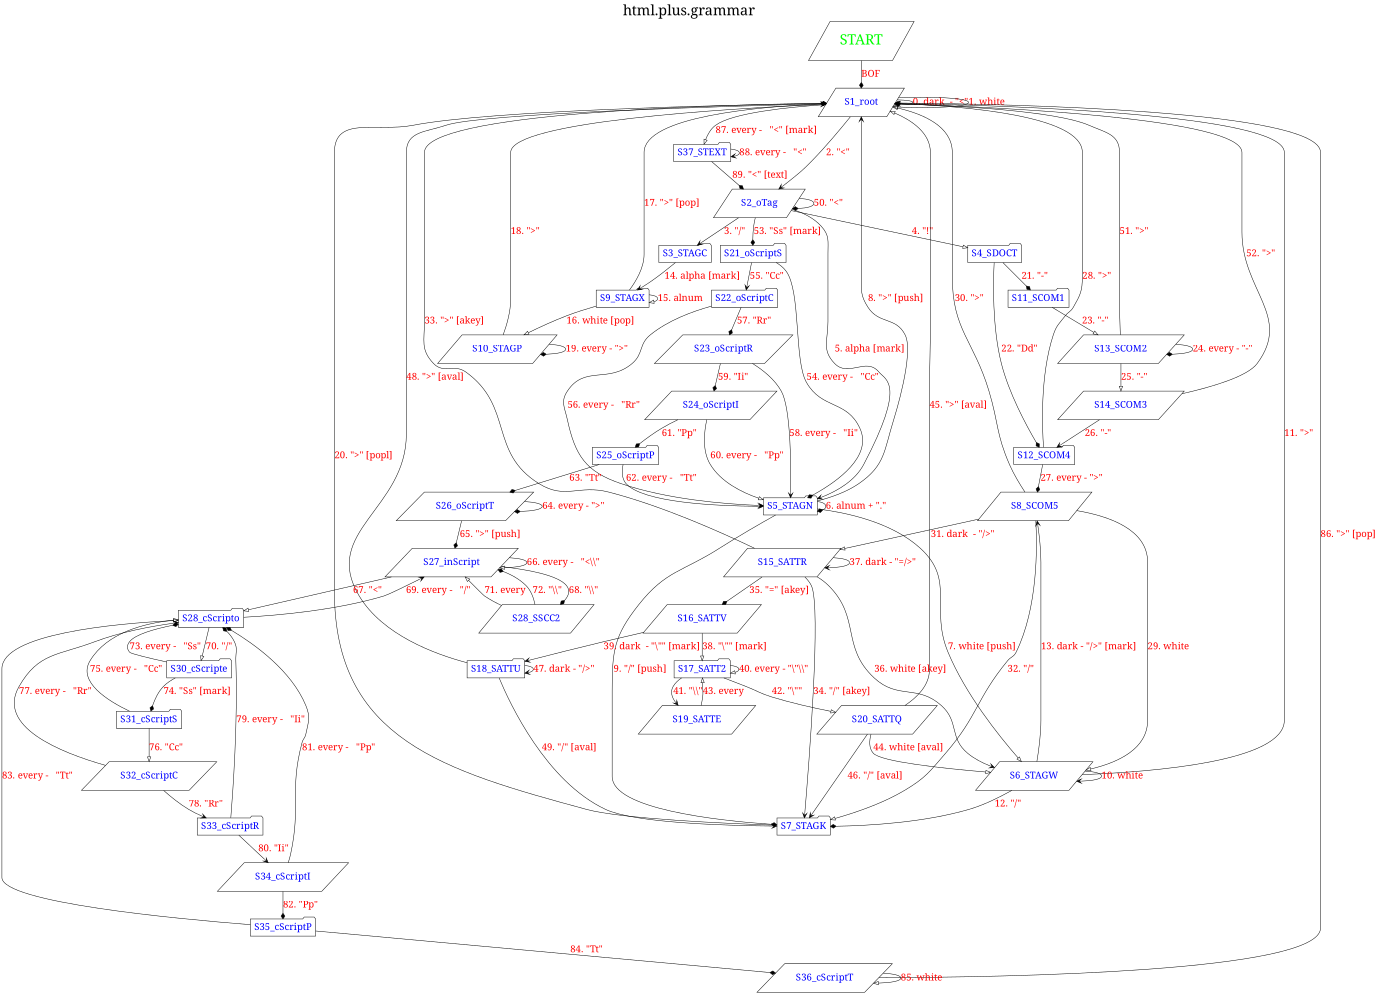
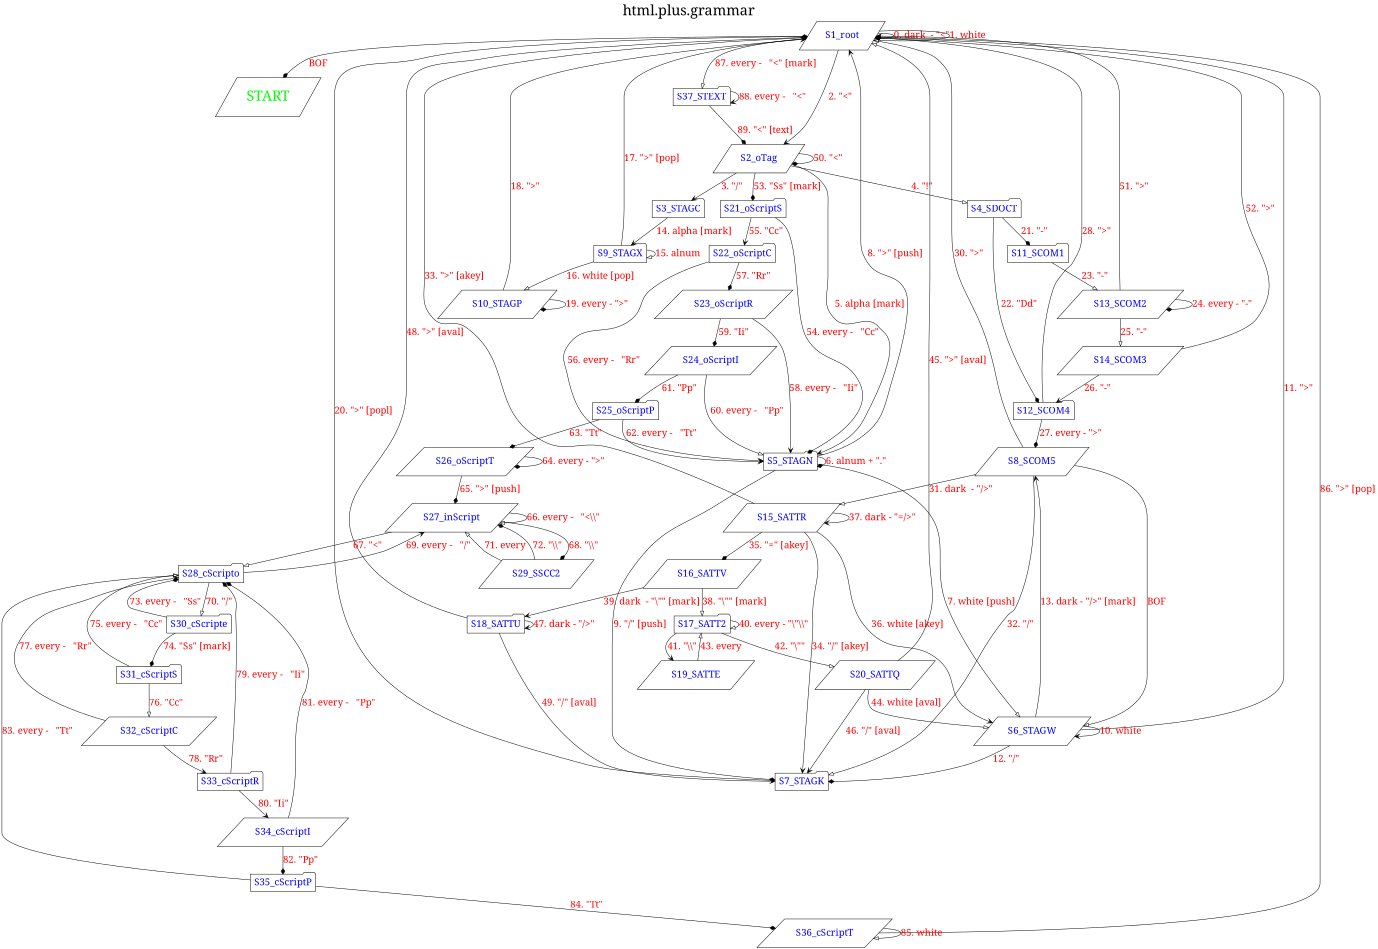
edge "START" -> "S1_root": reversed
node "S28_SSCC2": label "S28_SSCC2" -> "S29_SSCC2"
edge "S8_SCOM5" -> "S6_STAGW": label "29. white" -> "BOF"
